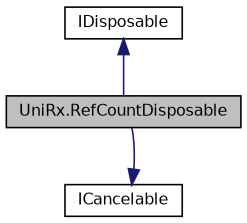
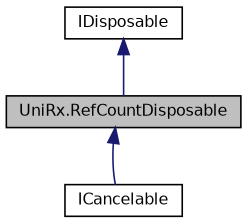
edge "UniRx.RefCountDisposable" -> "ICancelable": reversed
